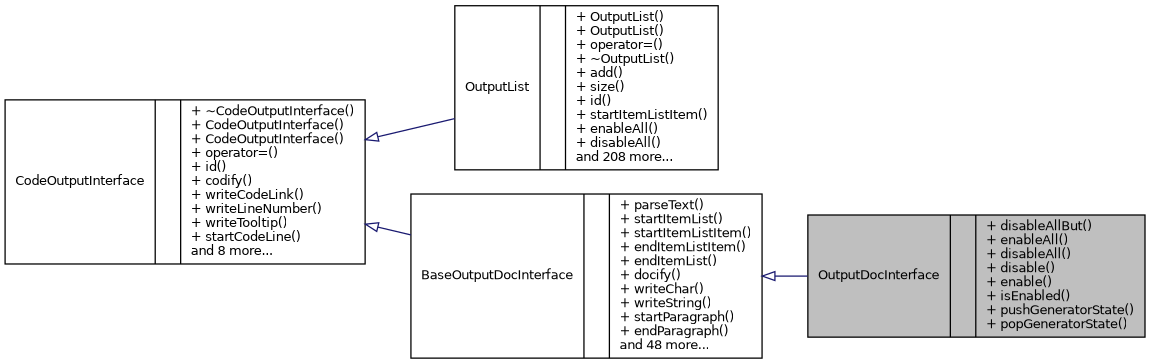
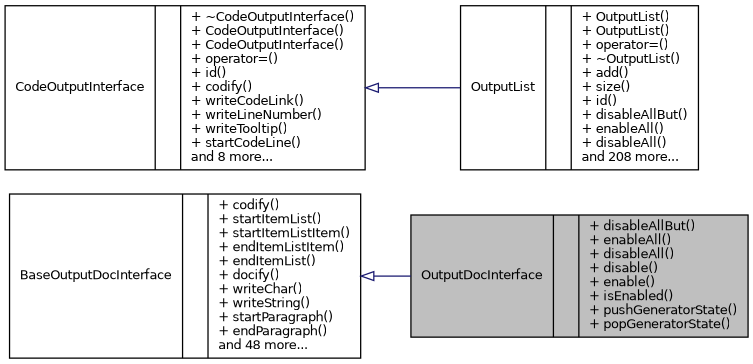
node "OutputList": text "+ startItemListItem()" -> "+ disableAllBut()"
node "BaseOutputDocInterface": text "+ parseText()" -> "+ codify()"
edge "BaseOutputDocInterface" -> "CodeOutputInterface": removed
